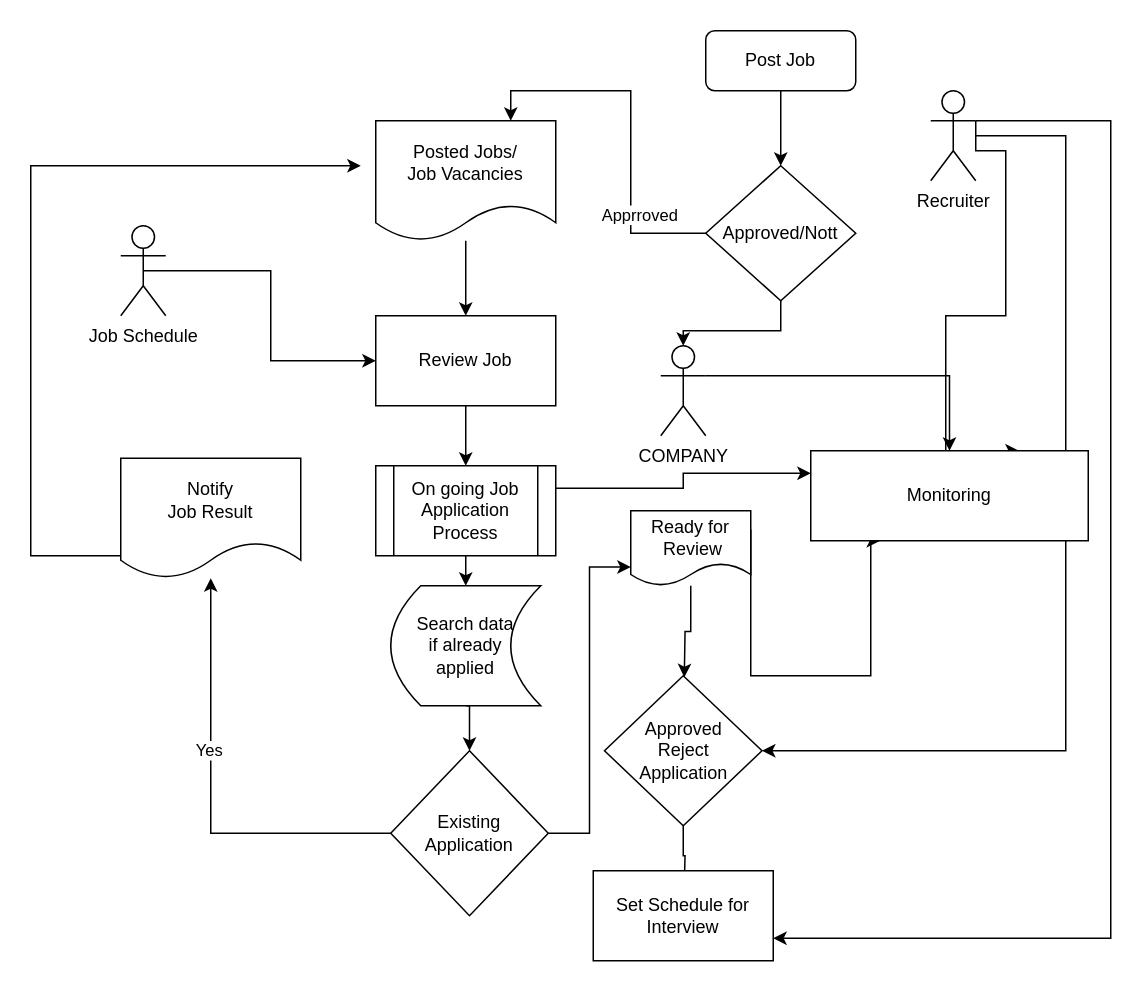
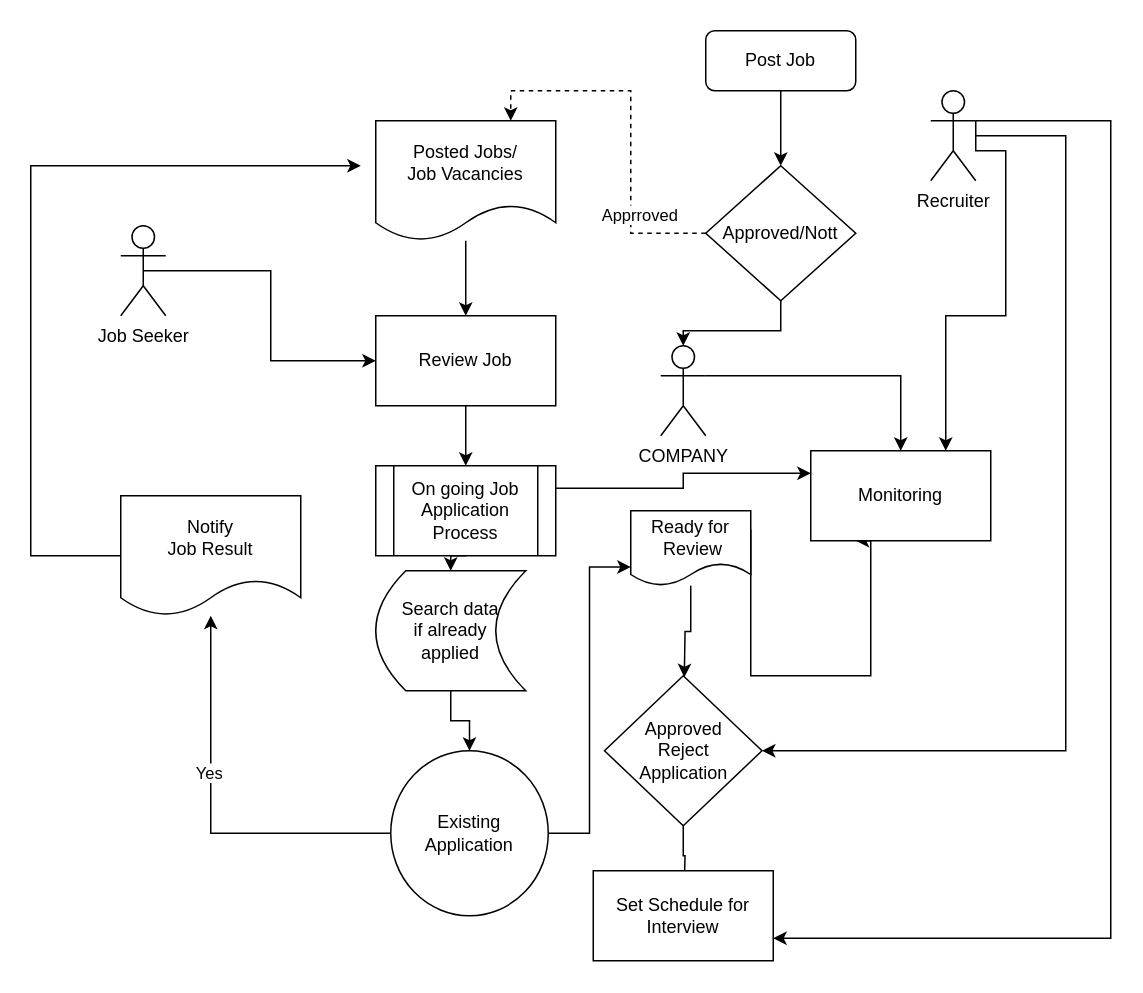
edge "Approved/Nott" -> "Posted Jobs/ Job Vacancies": style solid -> dashed
node "Job Schedule": label "Job Schedule" -> "Job Seeker"
node "Monitoring": size 278x90 -> 180x90
node "Notify Job Result": moved (211, 518) -> (211, 556)
node "Search data if already applied": moved (466, 646) -> (451, 631)
node "Existing Application": shape diamond -> ellipse
